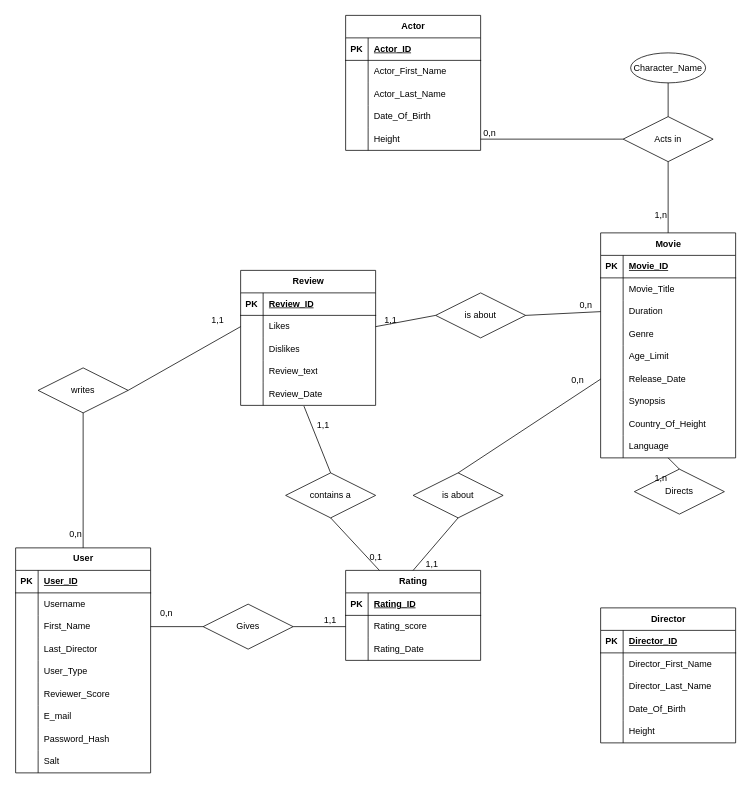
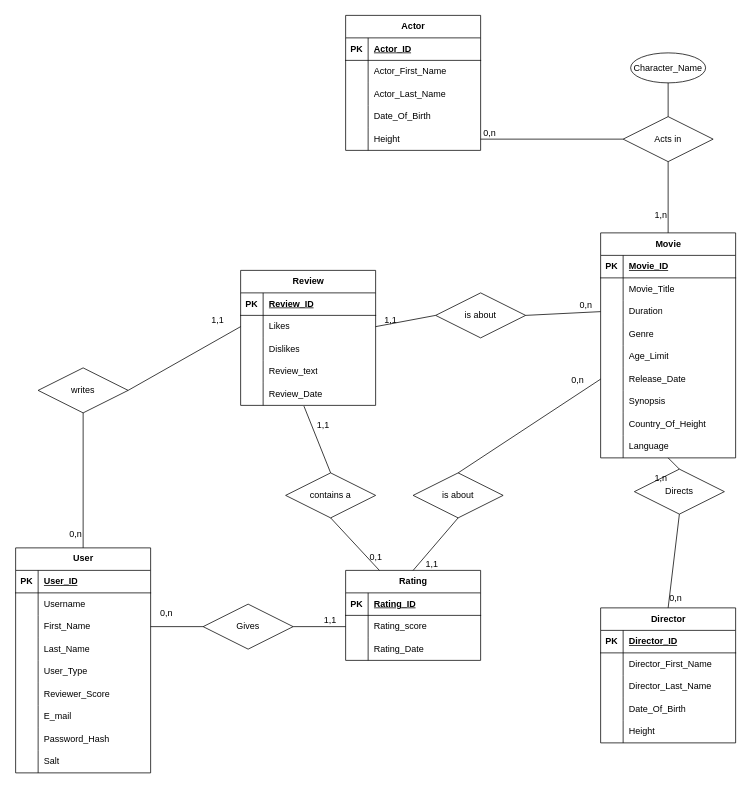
edge "Directs" -- "Director": added, label "0,n"
node "Last_Director": label "Last_Director" -> "Last_Name"
